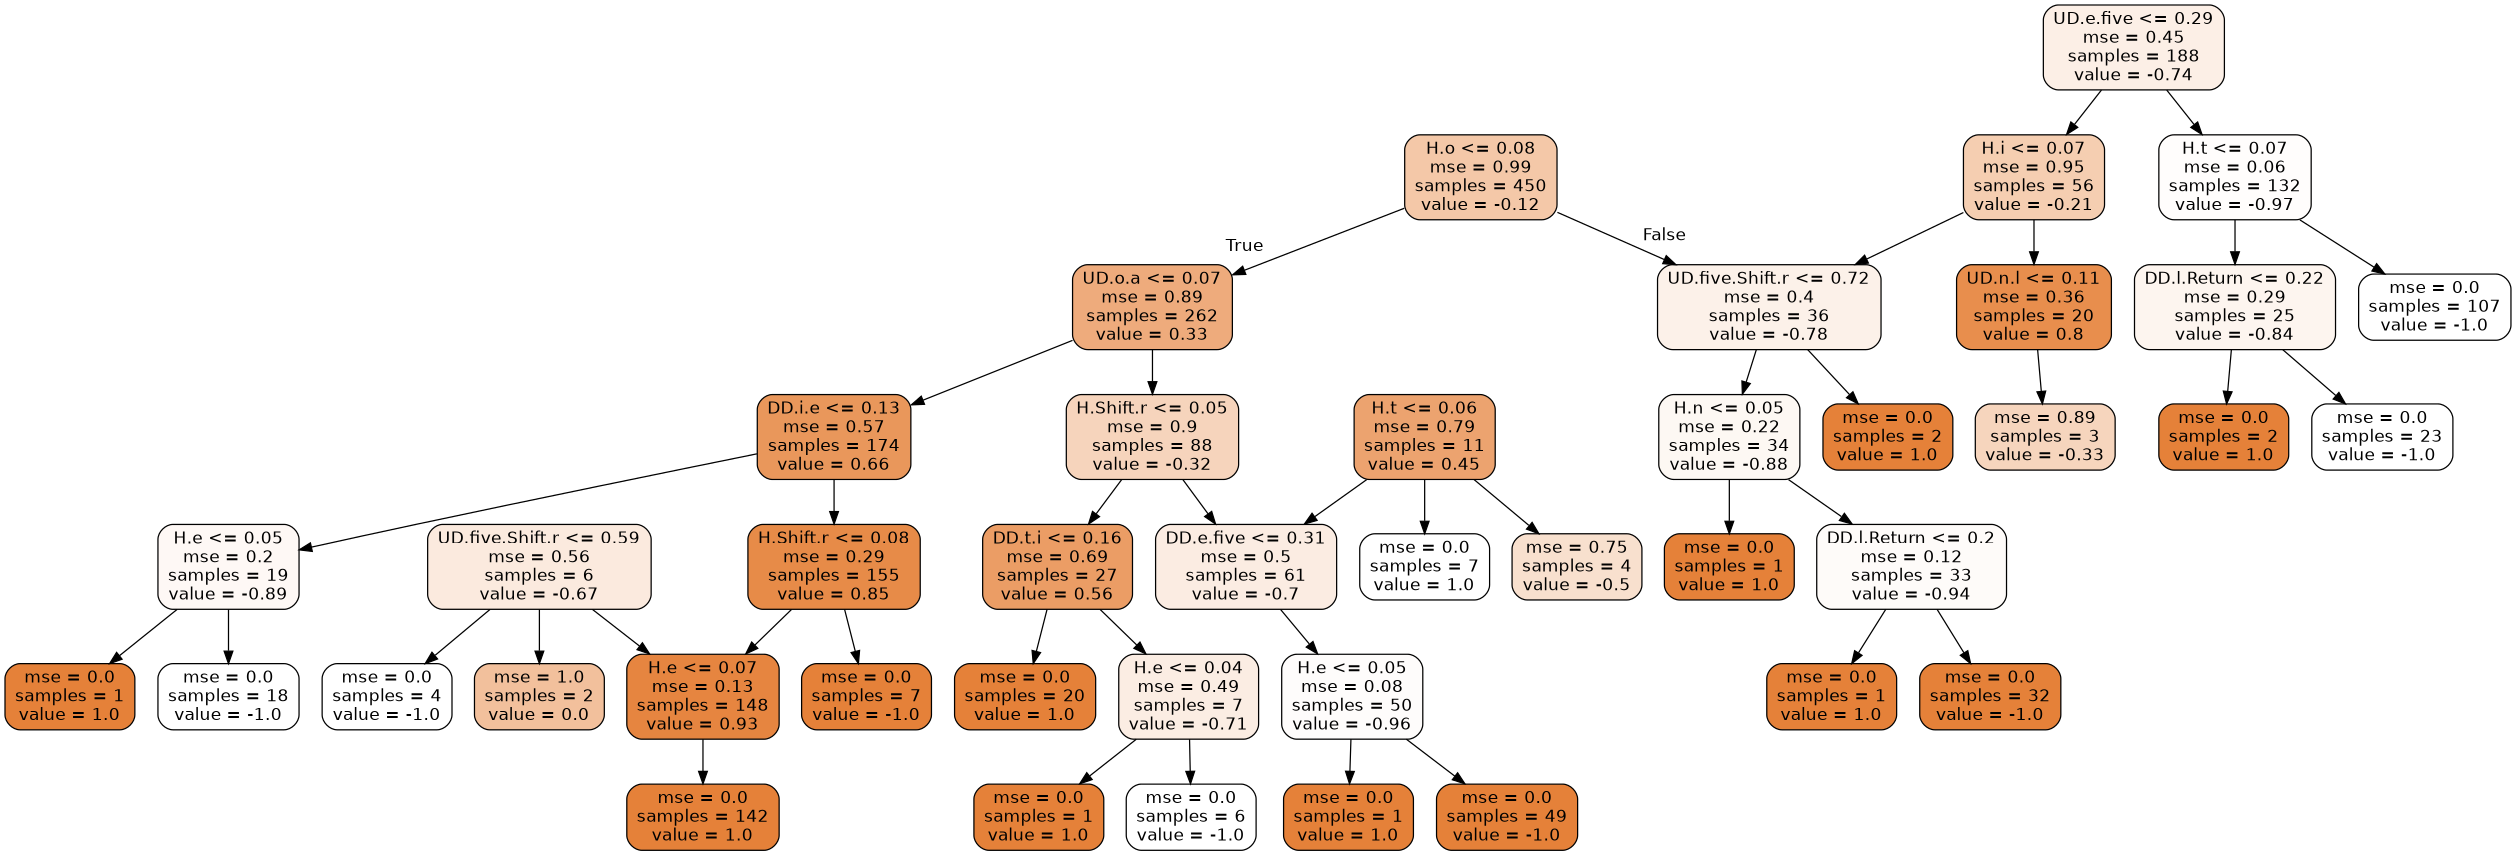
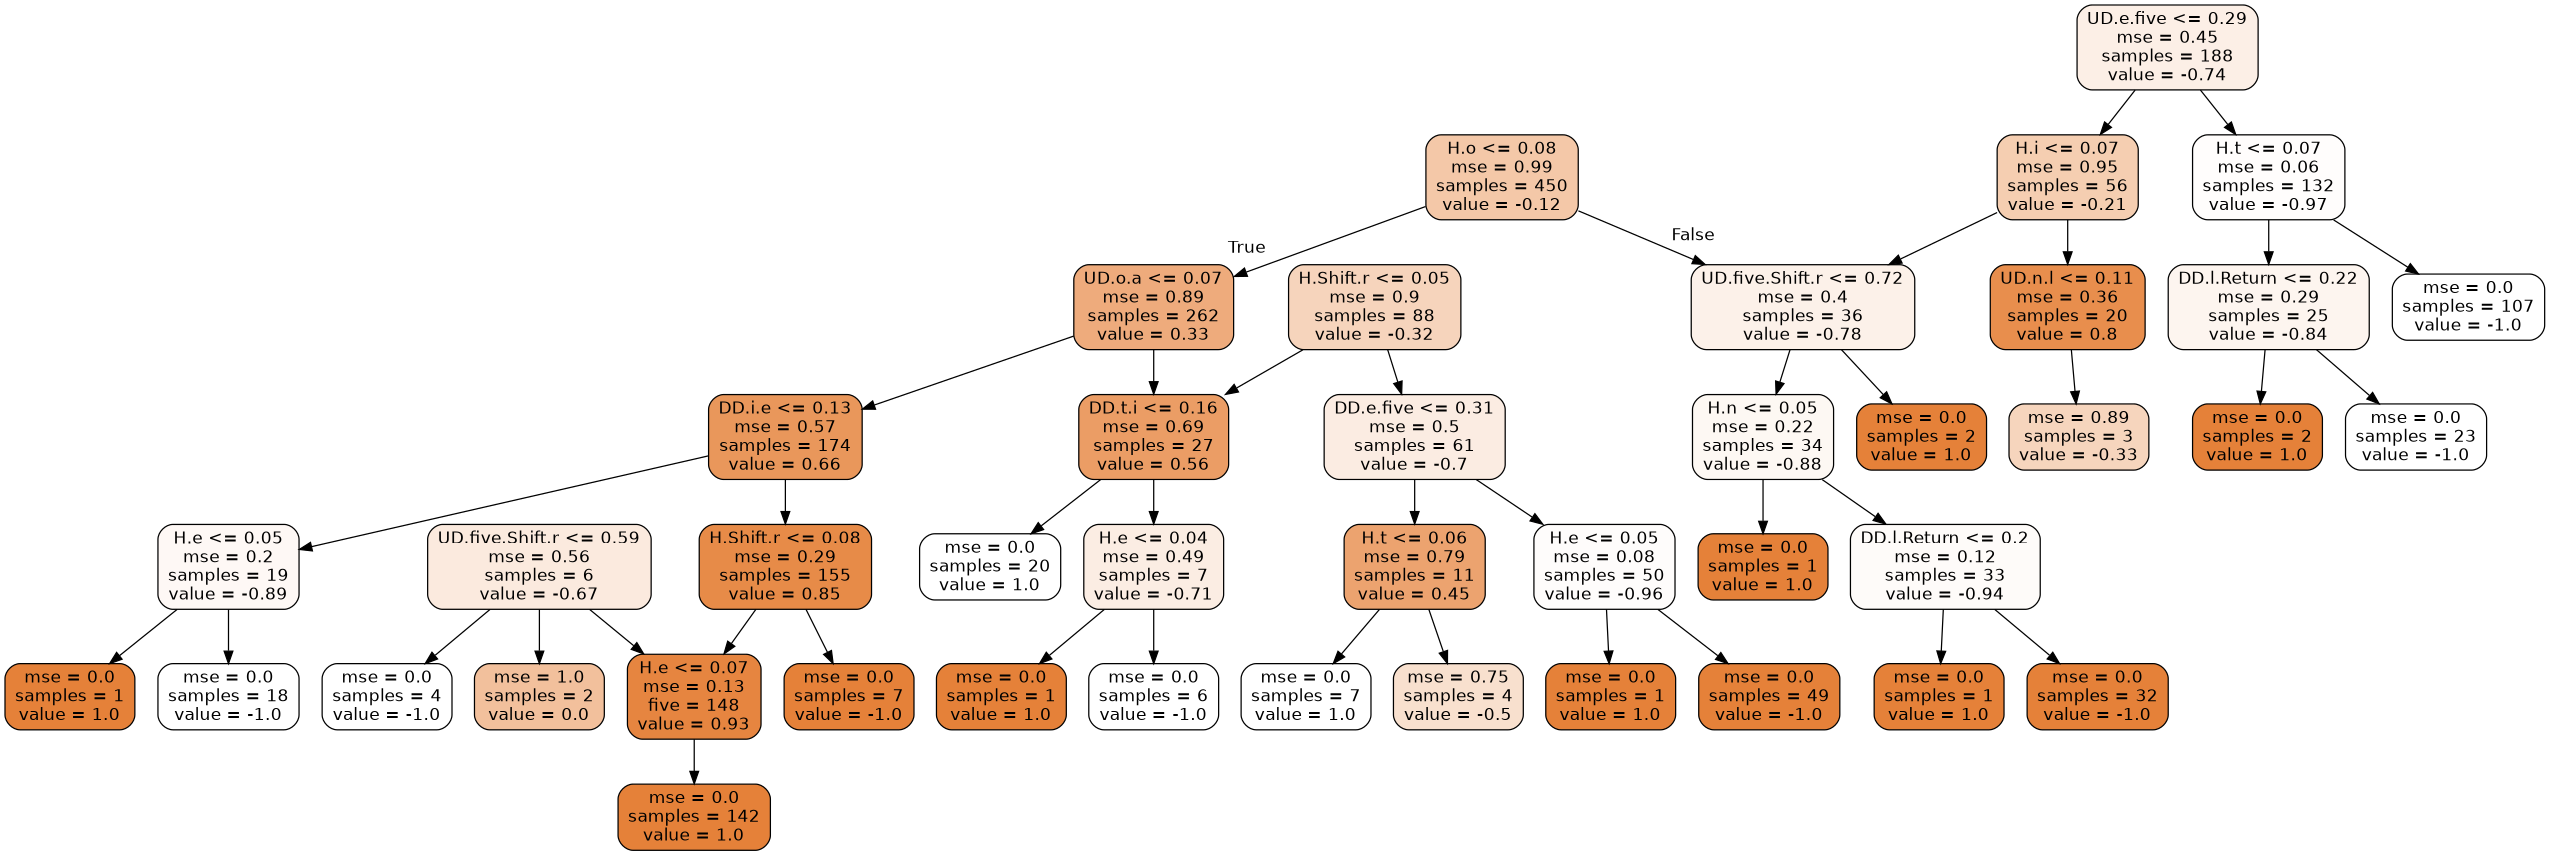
edge "UD.o.a <= 0.07 mse = 0.89 samples = 262 value = 0.33" -> "H.Shift.r <= 0.05 mse = 0.9 samples = 88 value = -0.32": now "UD.o.a <= 0.07 mse = 0.89 samples = 262 value = 0.33" -> "DD.t.i <= 0.16 mse = 0.69 samples = 27 value = 0.56"
edge "H.t <= 0.06 mse = 0.79 samples = 11 value = 0.45" -> "DD.e.five <= 0.31 mse = 0.5 samples = 61 value = -0.7": reversed
node "H.e <= 0.07 mse = 0.13 samples = 148 value = 0.93": label "H.e <= 0.07 mse = 0.13 samples = 148 value = 0.93" -> "H.e <= 0.07 mse = 0.13 five = 148 value = 0.93"
node "mse = 0.0 samples = 20 value = 1.0": fillcolor #e58139 -> #ffffff
